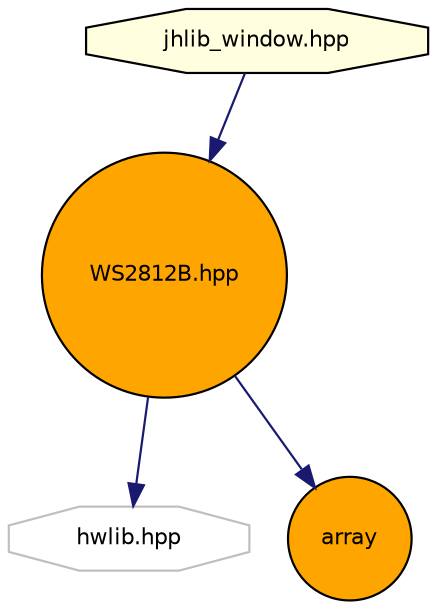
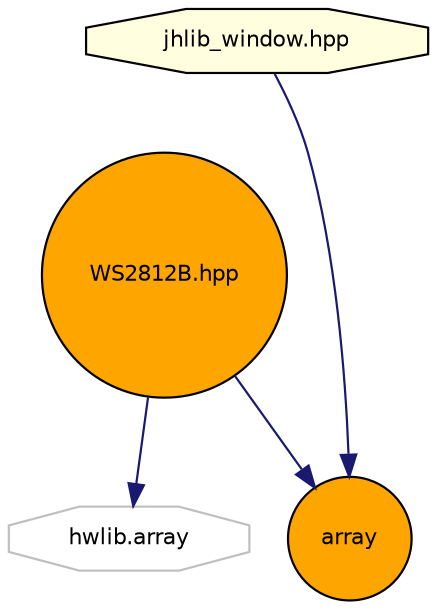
edge "jhlib_window.hpp" -> "WS2812B.hpp": now "jhlib_window.hpp" -> "array"
node "hwlib.hpp": label "hwlib.hpp" -> "hwlib.array"
